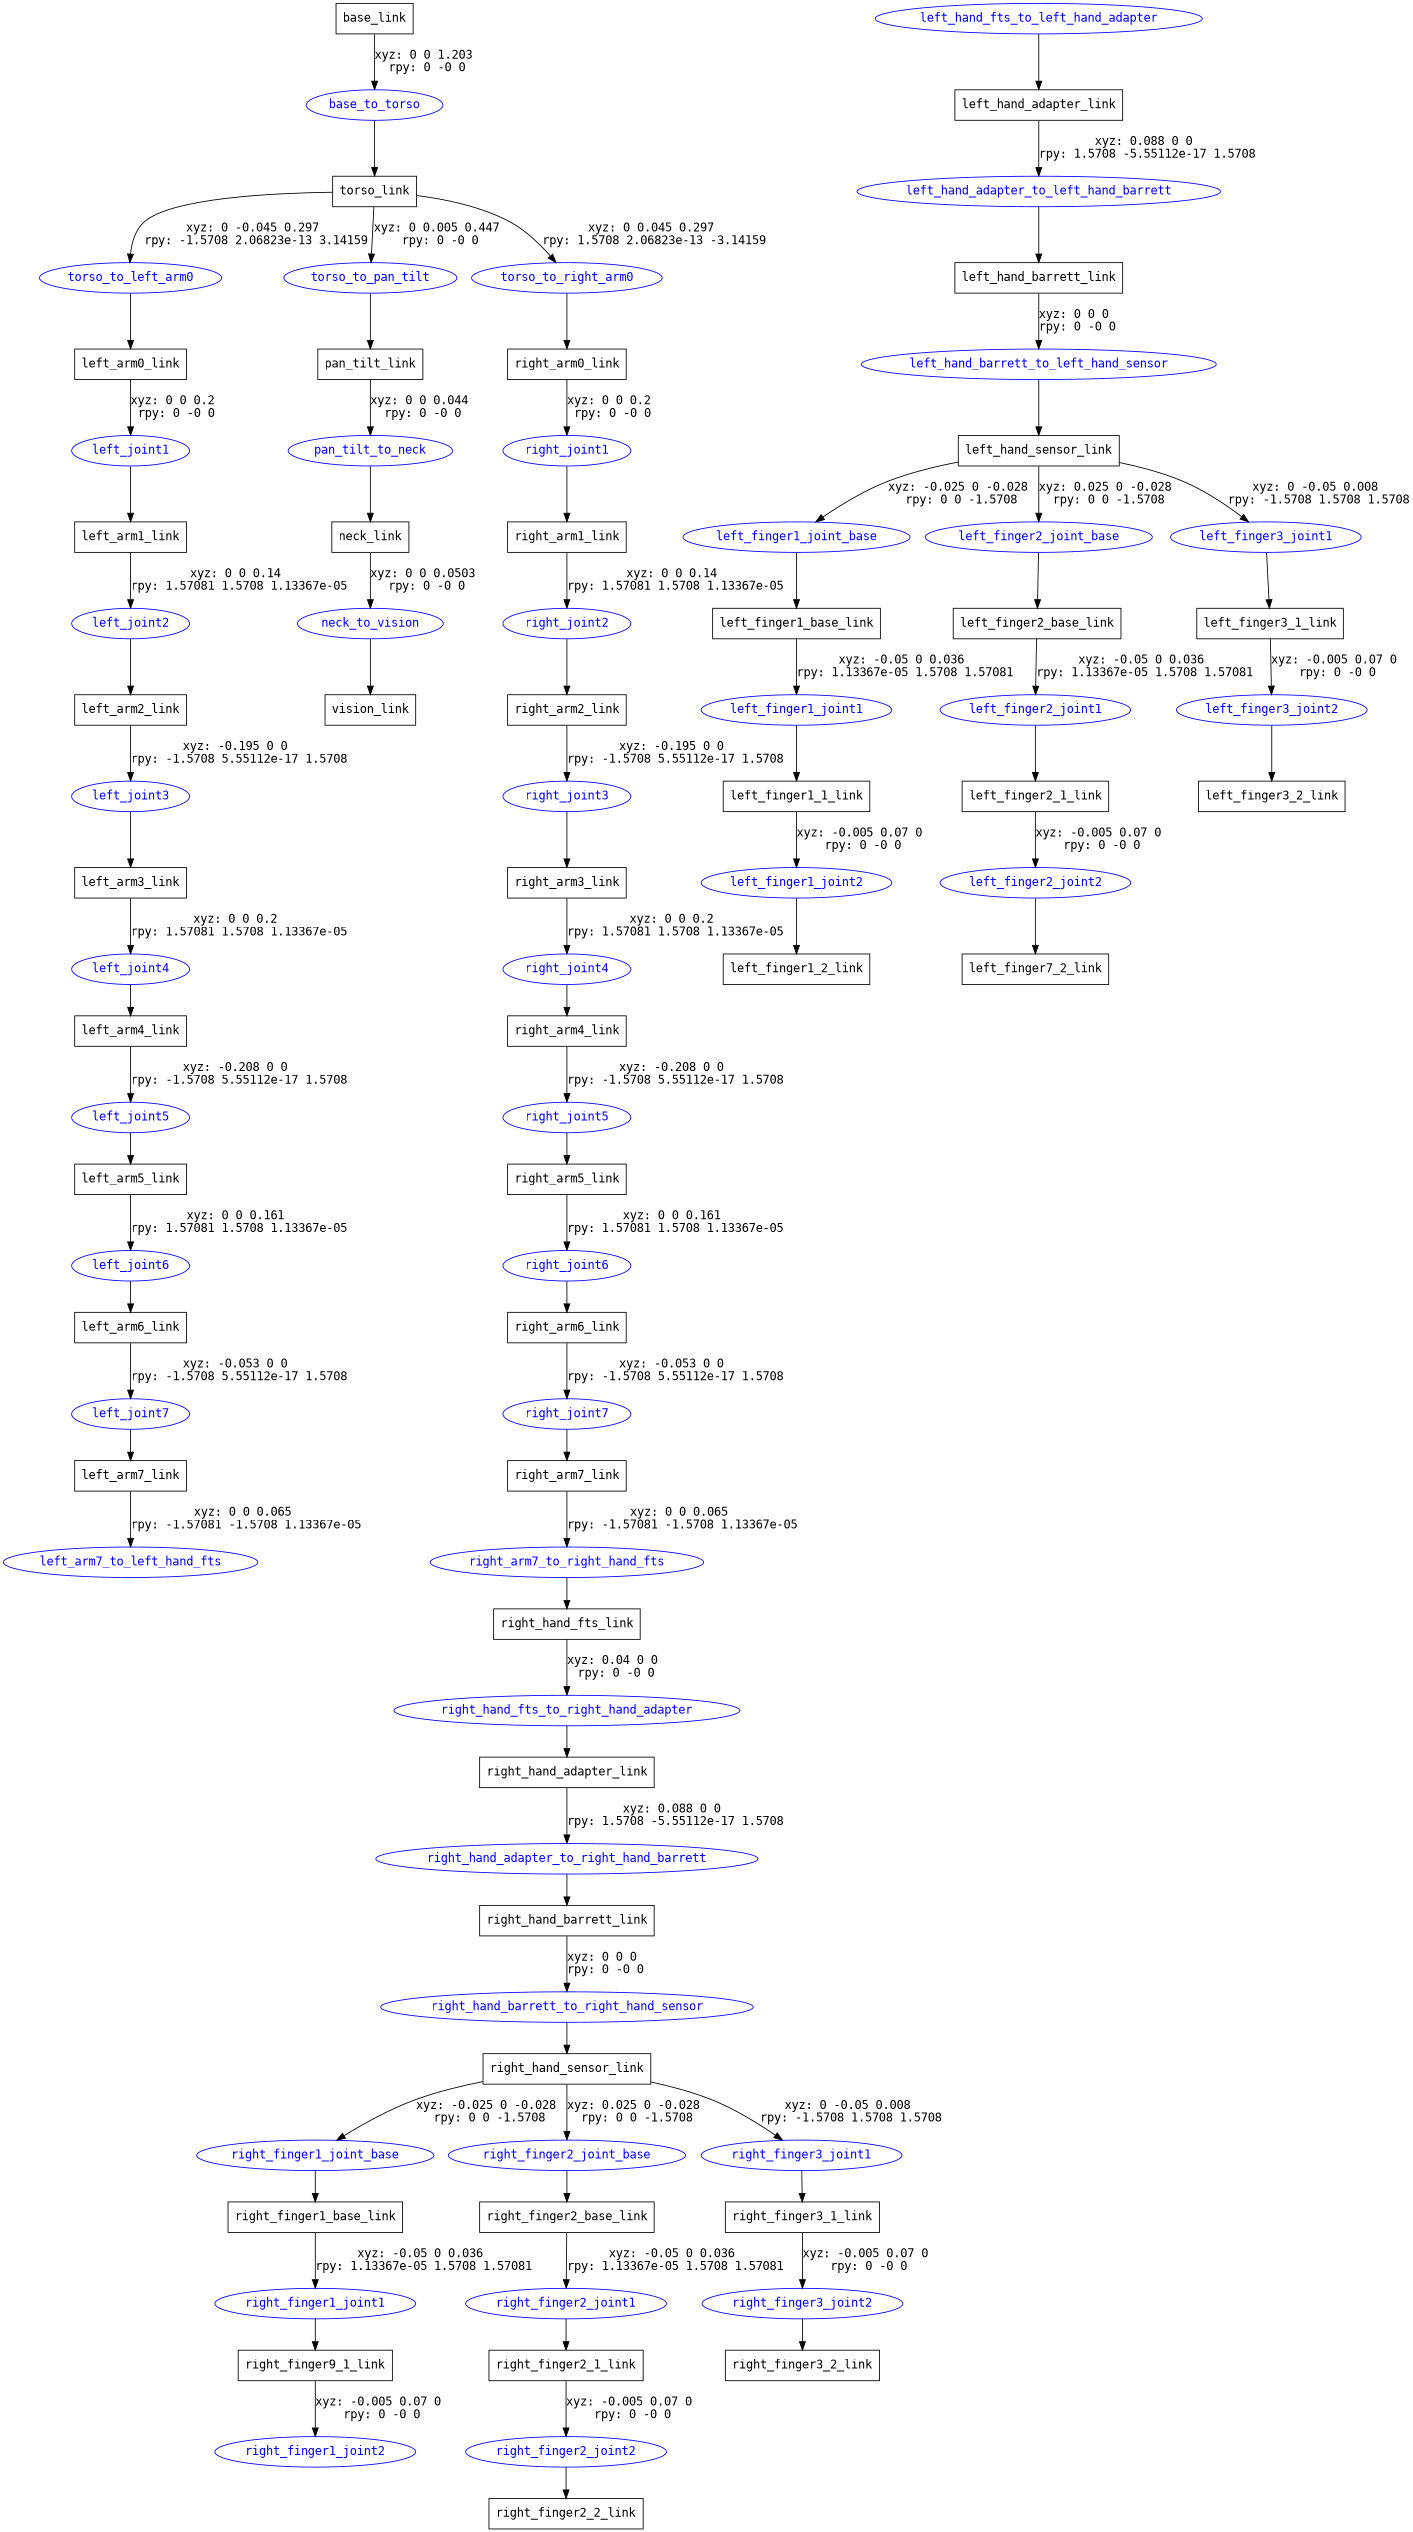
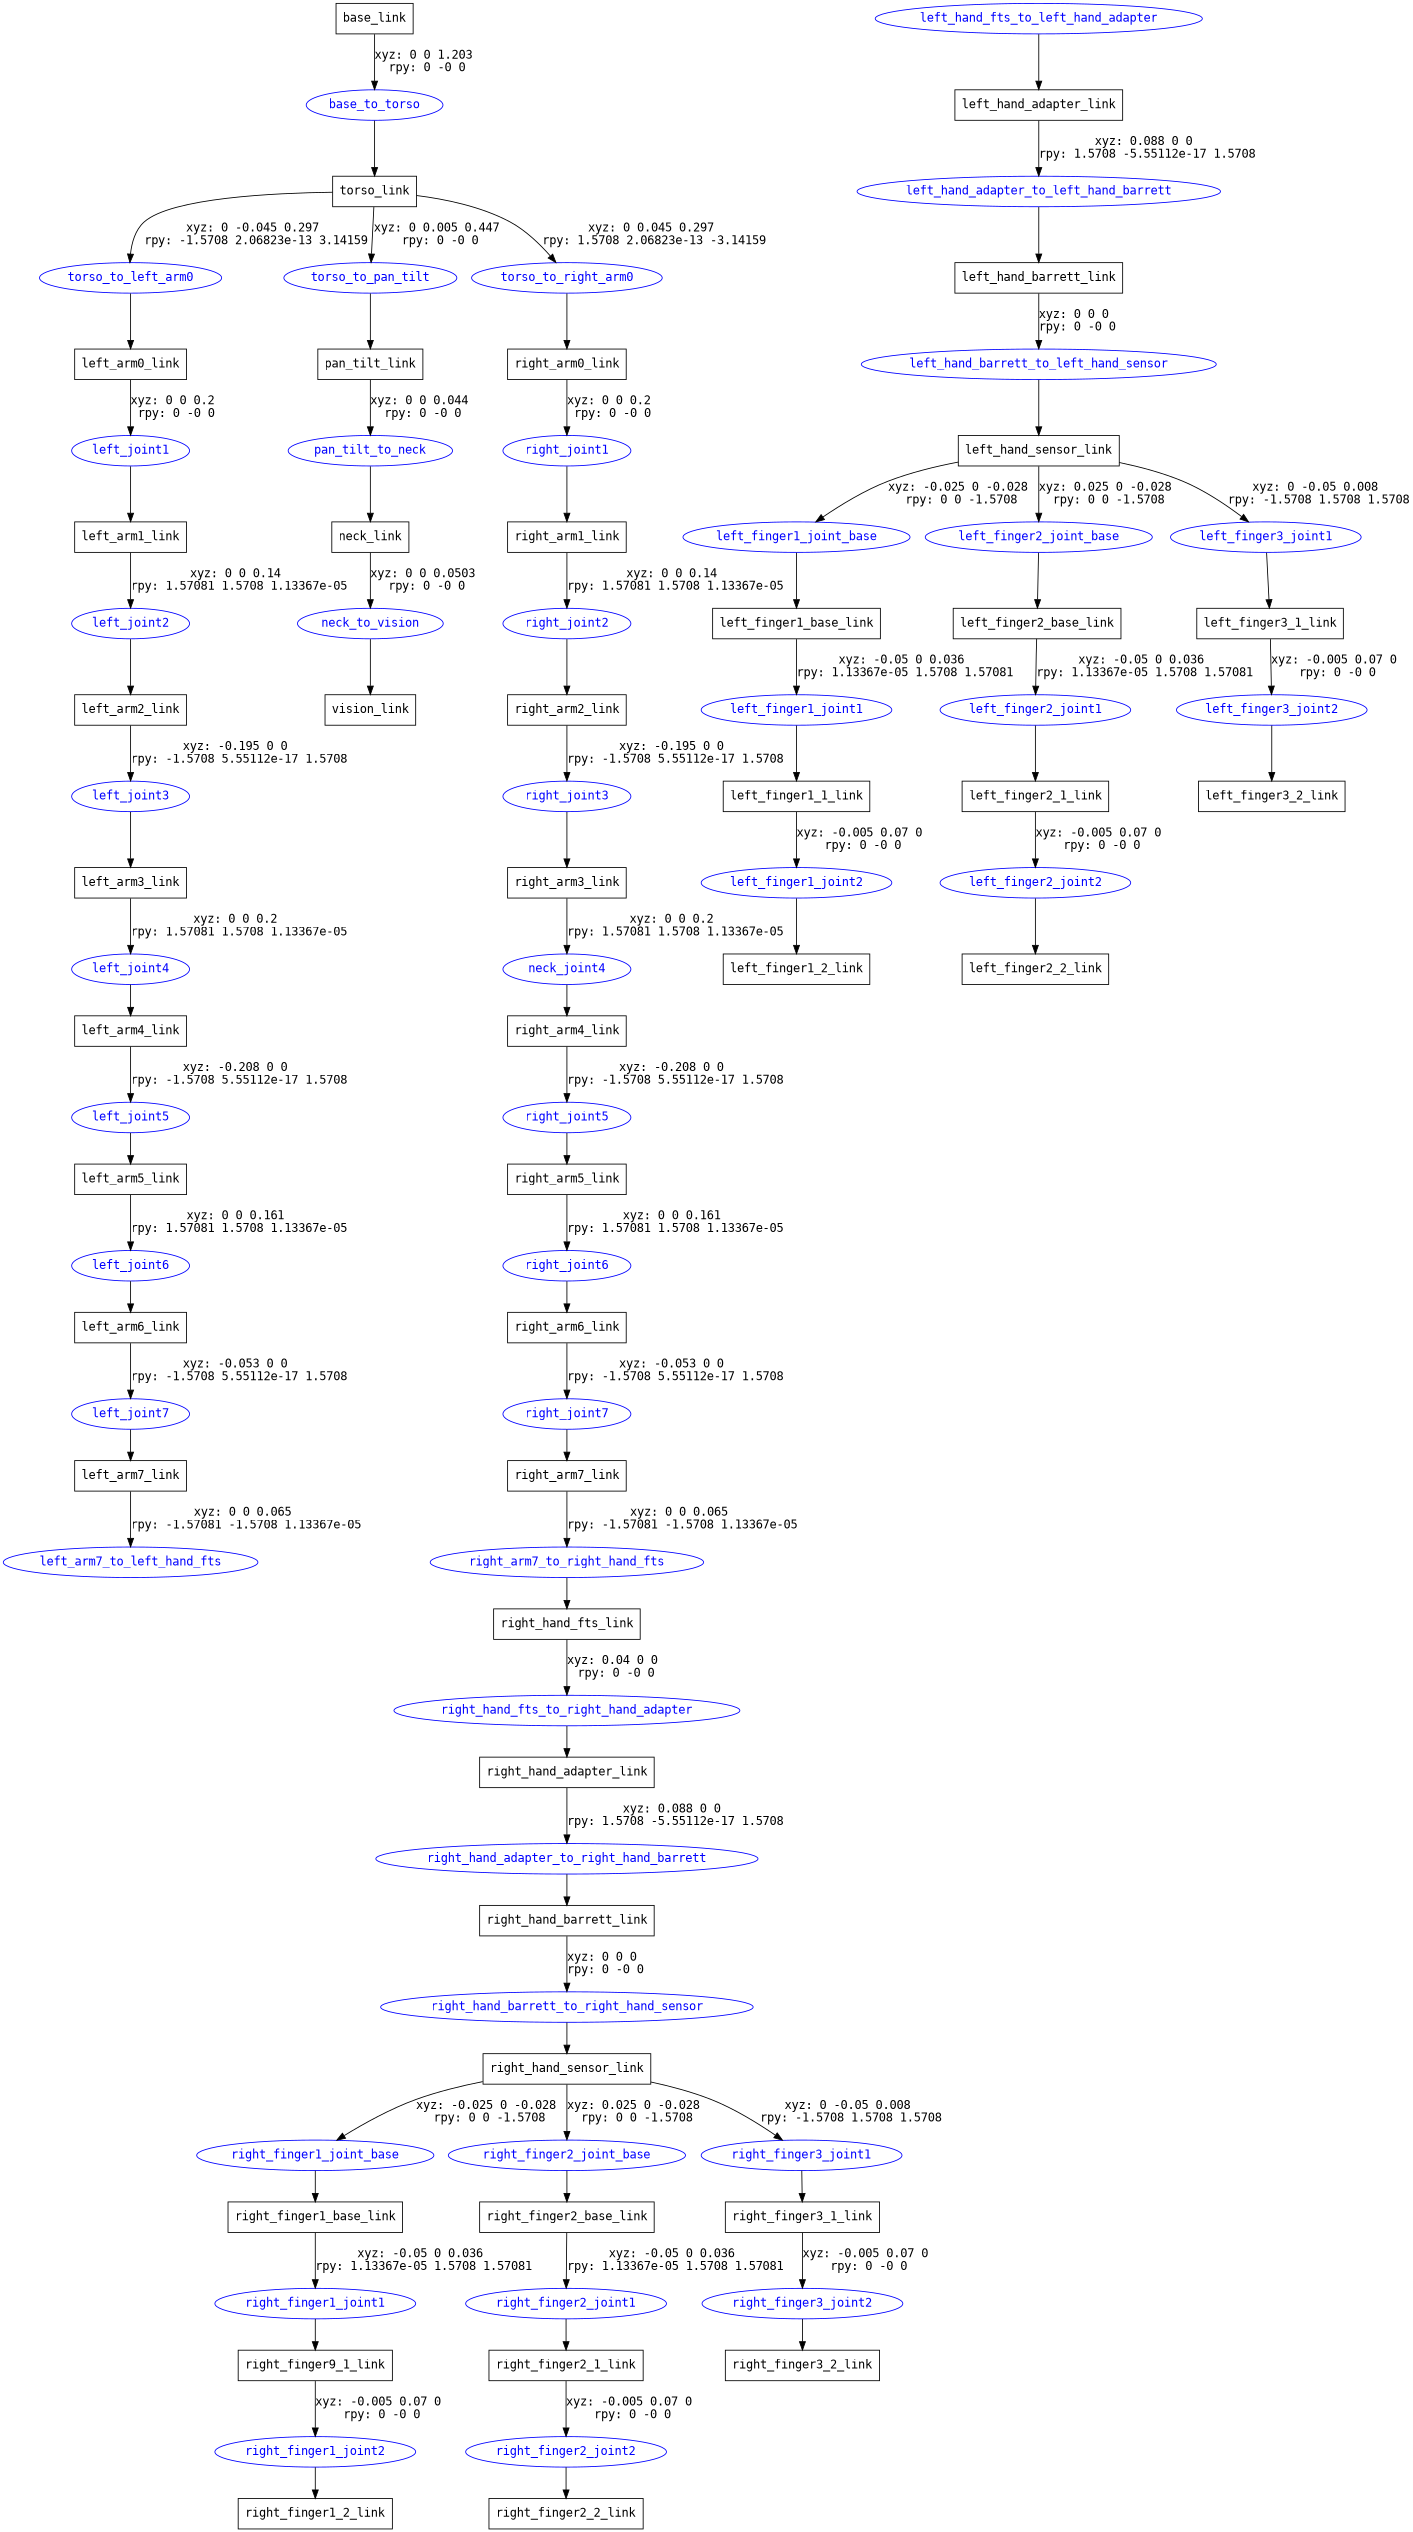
node "right_joint4": label "right_joint4" -> "neck_joint4"
node "left_finger7_2_link": label "left_finger7_2_link" -> "left_finger2_2_link"
node "right_finger1_2_link": added
